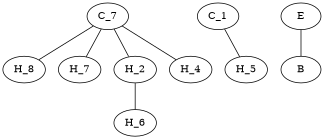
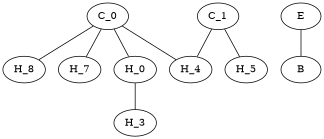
node "C_7": label "C_7" -> "C_0"
edge "C_1" -- "H_4": added
node "H_2": label "H_2" -> "H_0"
node "H_6": label "H_6" -> "H_3"
